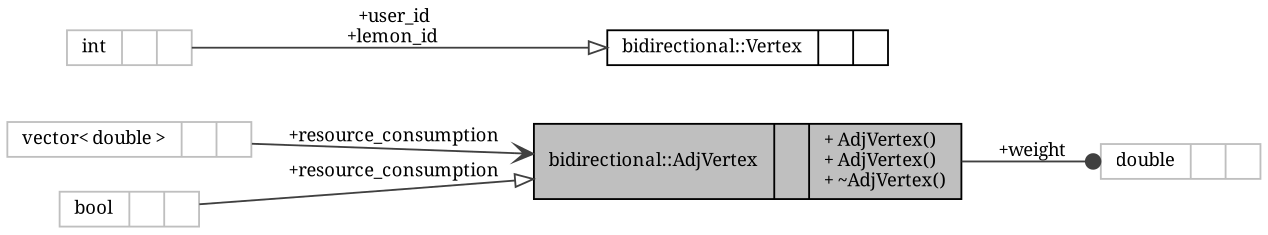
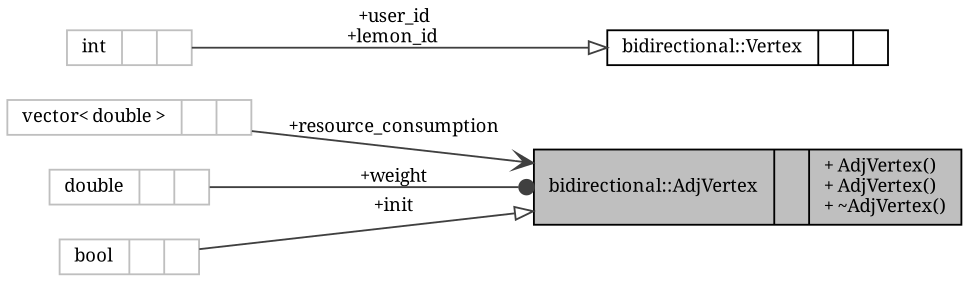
edge "bidirectional::AdjVertex" -> "double": reversed
edge "bool" -> "bidirectional::AdjVertex": label " +resource_consumption" -> " +init"
